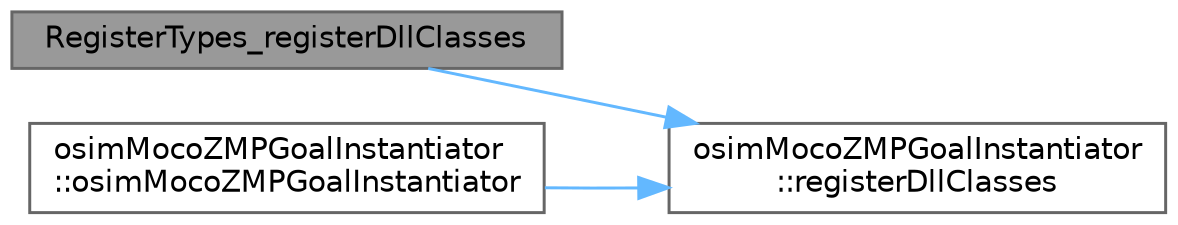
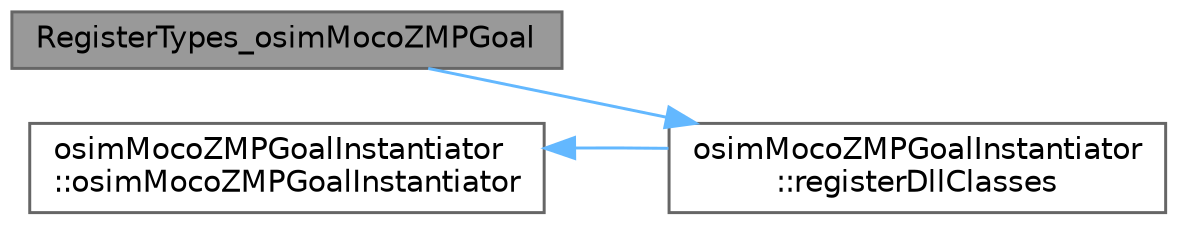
node "RegisterTypes_registerDllClasses": label "RegisterTypes_registerDllClasses" -> "RegisterTypes_osimMocoZMPGoal"
edge "osimMocoZMPGoalInstantiator ::osimMocoZMPGoalInstantiator" -> "osimMocoZMPGoalInstantiator ::registerDllClasses": reversed
